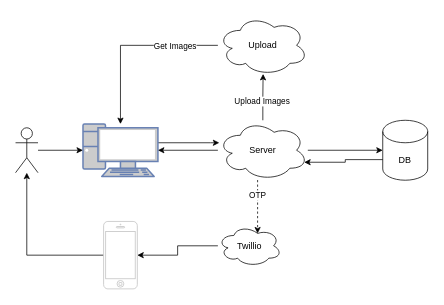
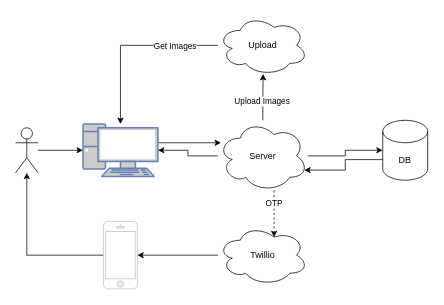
node "Server": size 90x60 -> 90x71
node "Twillio": size 64x41 -> 90x60
